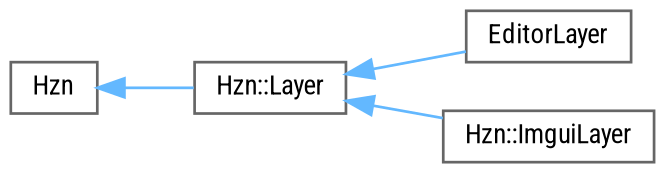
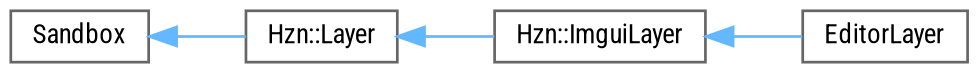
edge "EditorLayer" -> "Hzn::Layer": now "EditorLayer" -> "Hzn::ImguiLayer"
node "Hzn": label "Hzn" -> "Sandbox"
